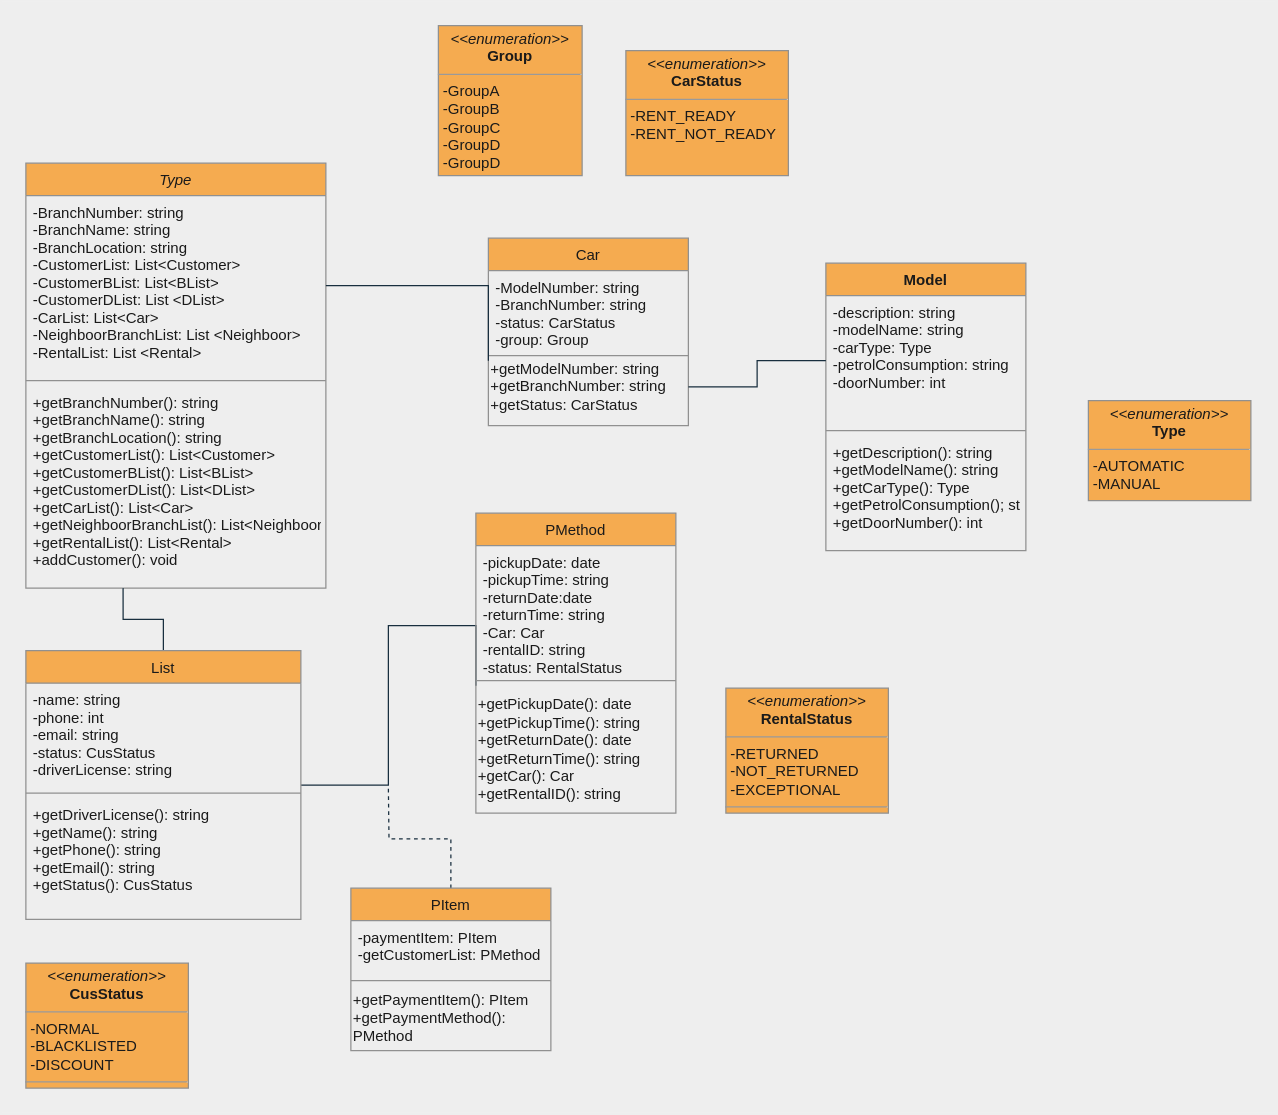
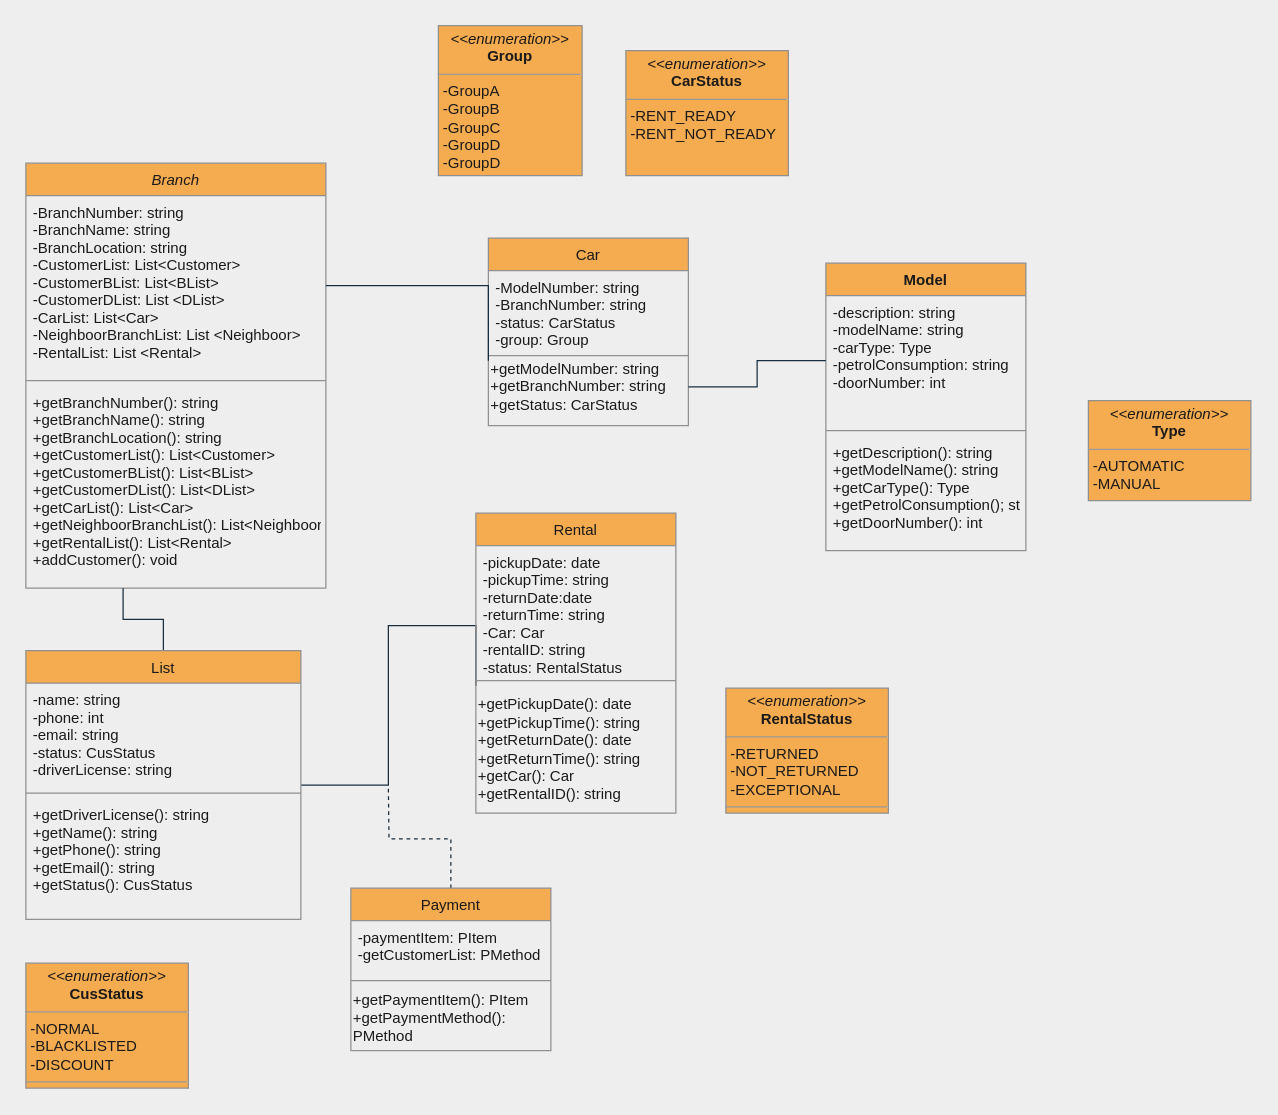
node "Type": label "Type" -> "Branch"
node "PMethod": label "PMethod" -> "Rental"
node "PItem": label "PItem" -> "Payment"
